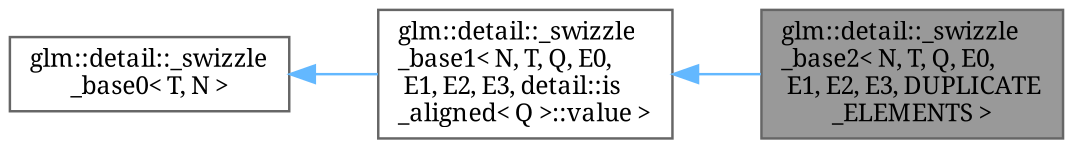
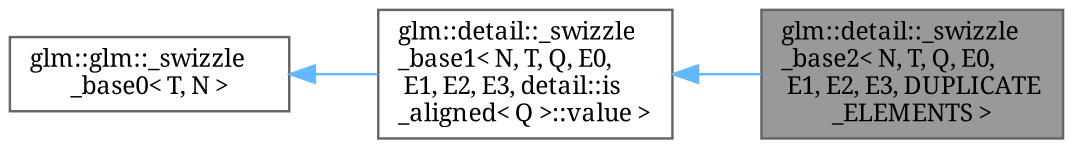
node "glm::detail::_swizzle _base0< T, N >": label "glm::detail::_swizzle _base0< T, N >" -> "glm::glm::_swizzle _base0< T, N >"
